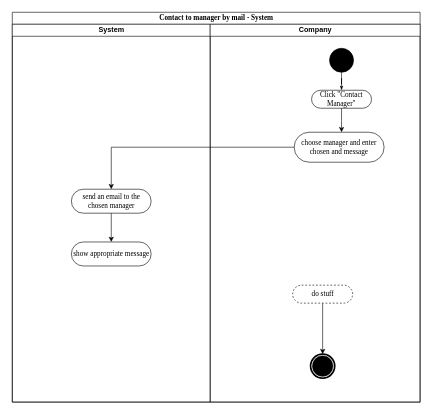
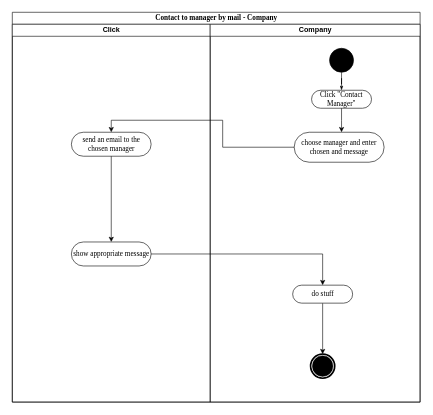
node "Contact to manager by mail - System": label "Contact to manager by mail - System" -> "Contact to manager by mail - Company"
node "System": label "System" -> "Click"
node "send an email to the chosen manager": moved (111, 201) -> (111, 144)
edge "show appropriate message" -> "do stuff": added
node "do stuff": style dashed -> solid
